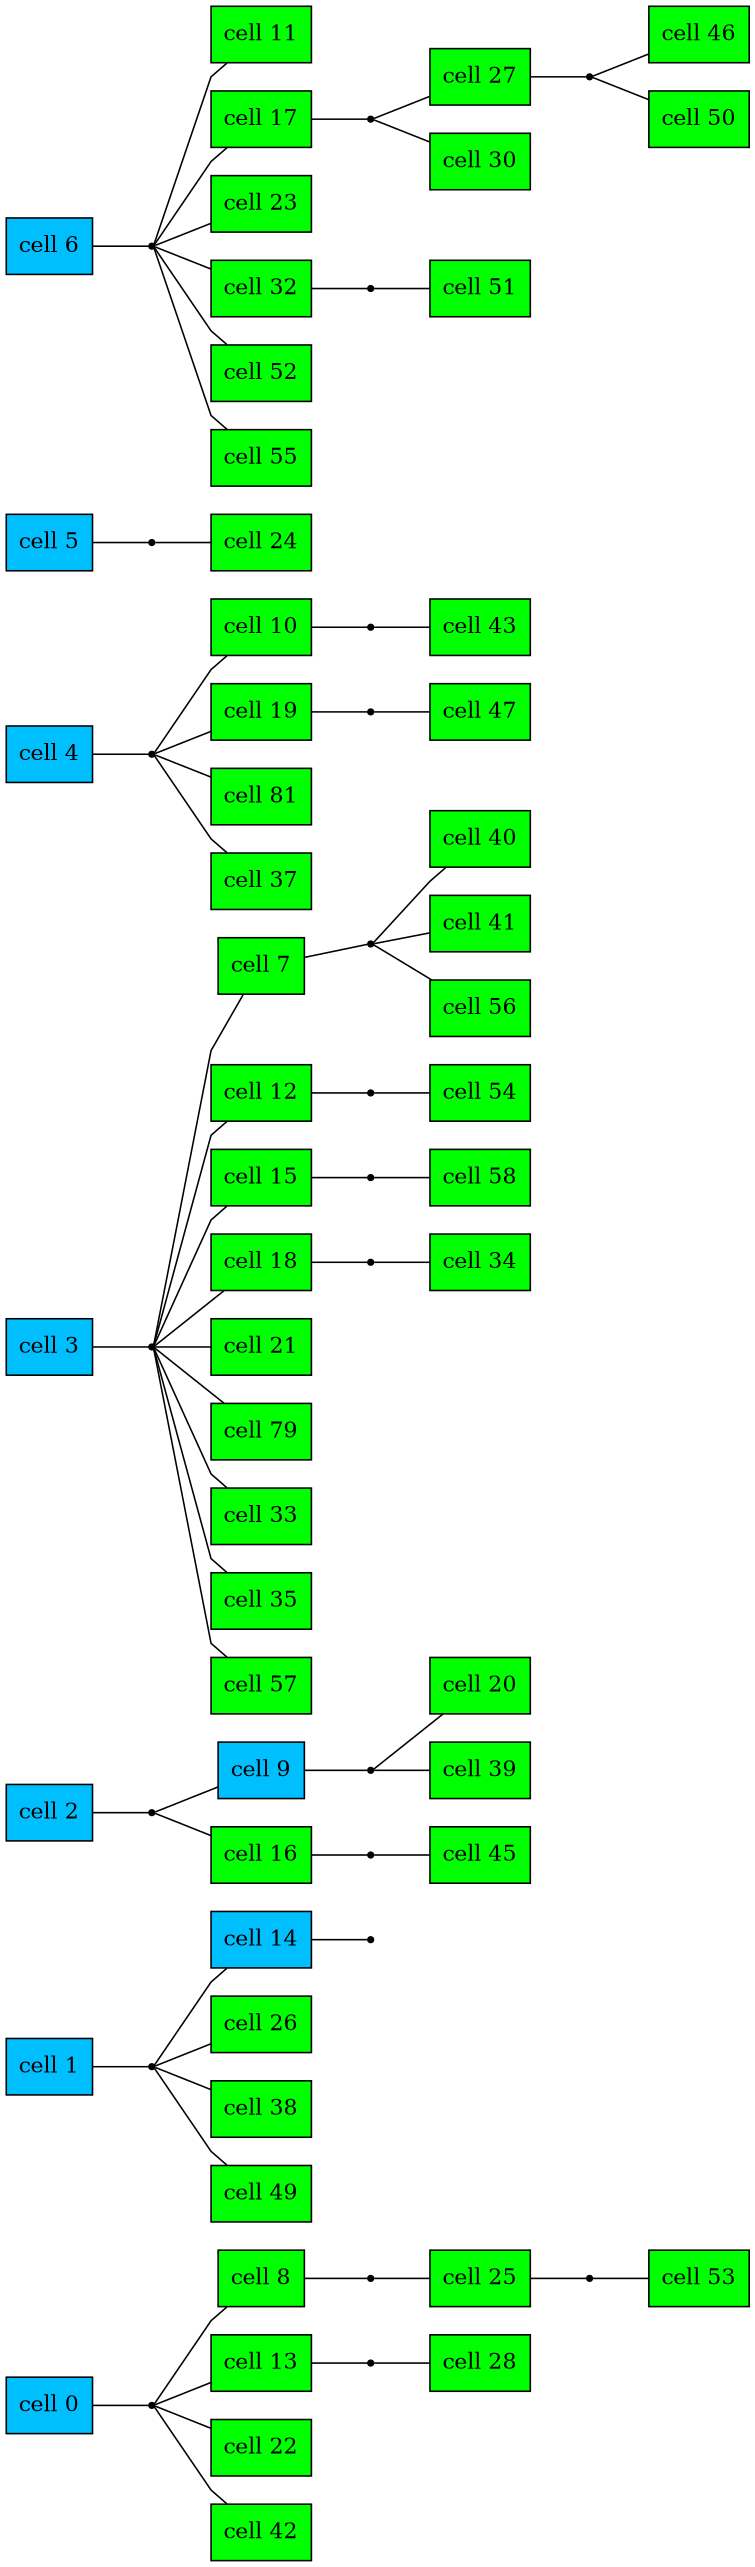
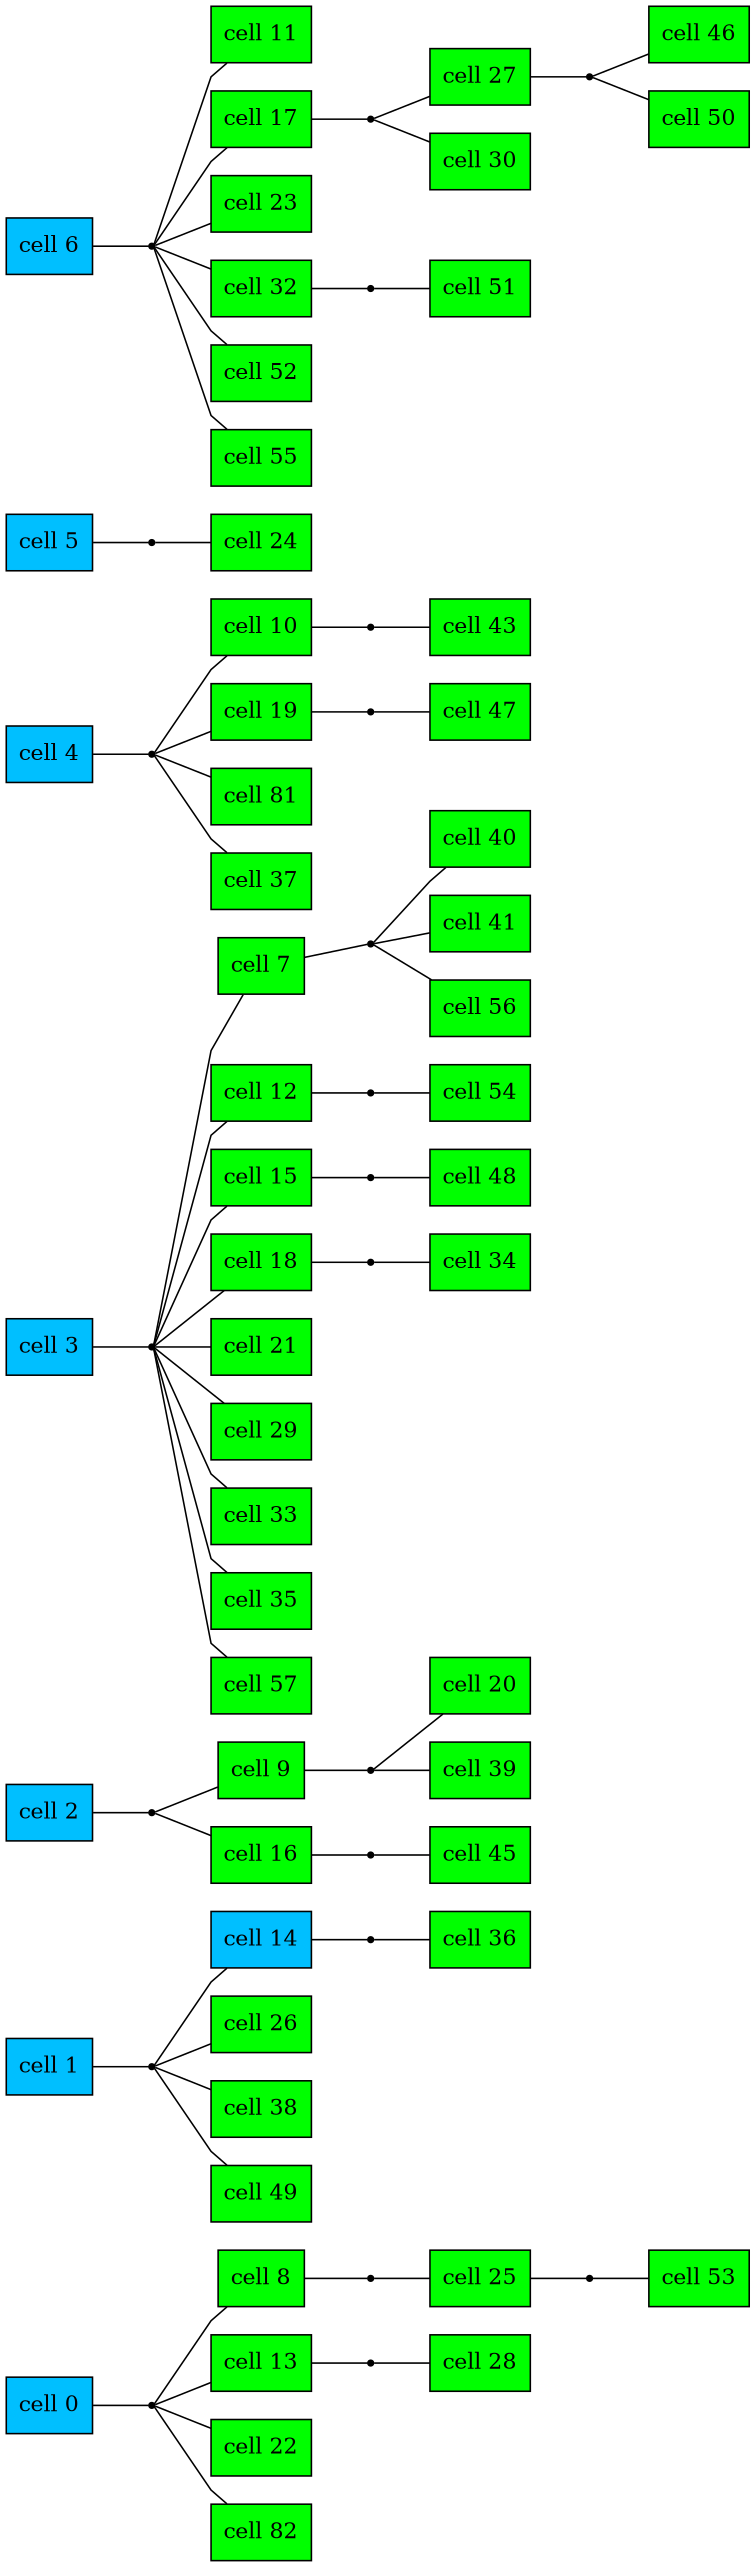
node "cell 58": label "cell 58" -> "cell 48"
node "cell 79": label "cell 79" -> "cell 29"
node "cell 9": fillcolor deepskyblue -> lime
node "cell 36": added
node "cell 42": label "cell 42" -> "cell 82"
